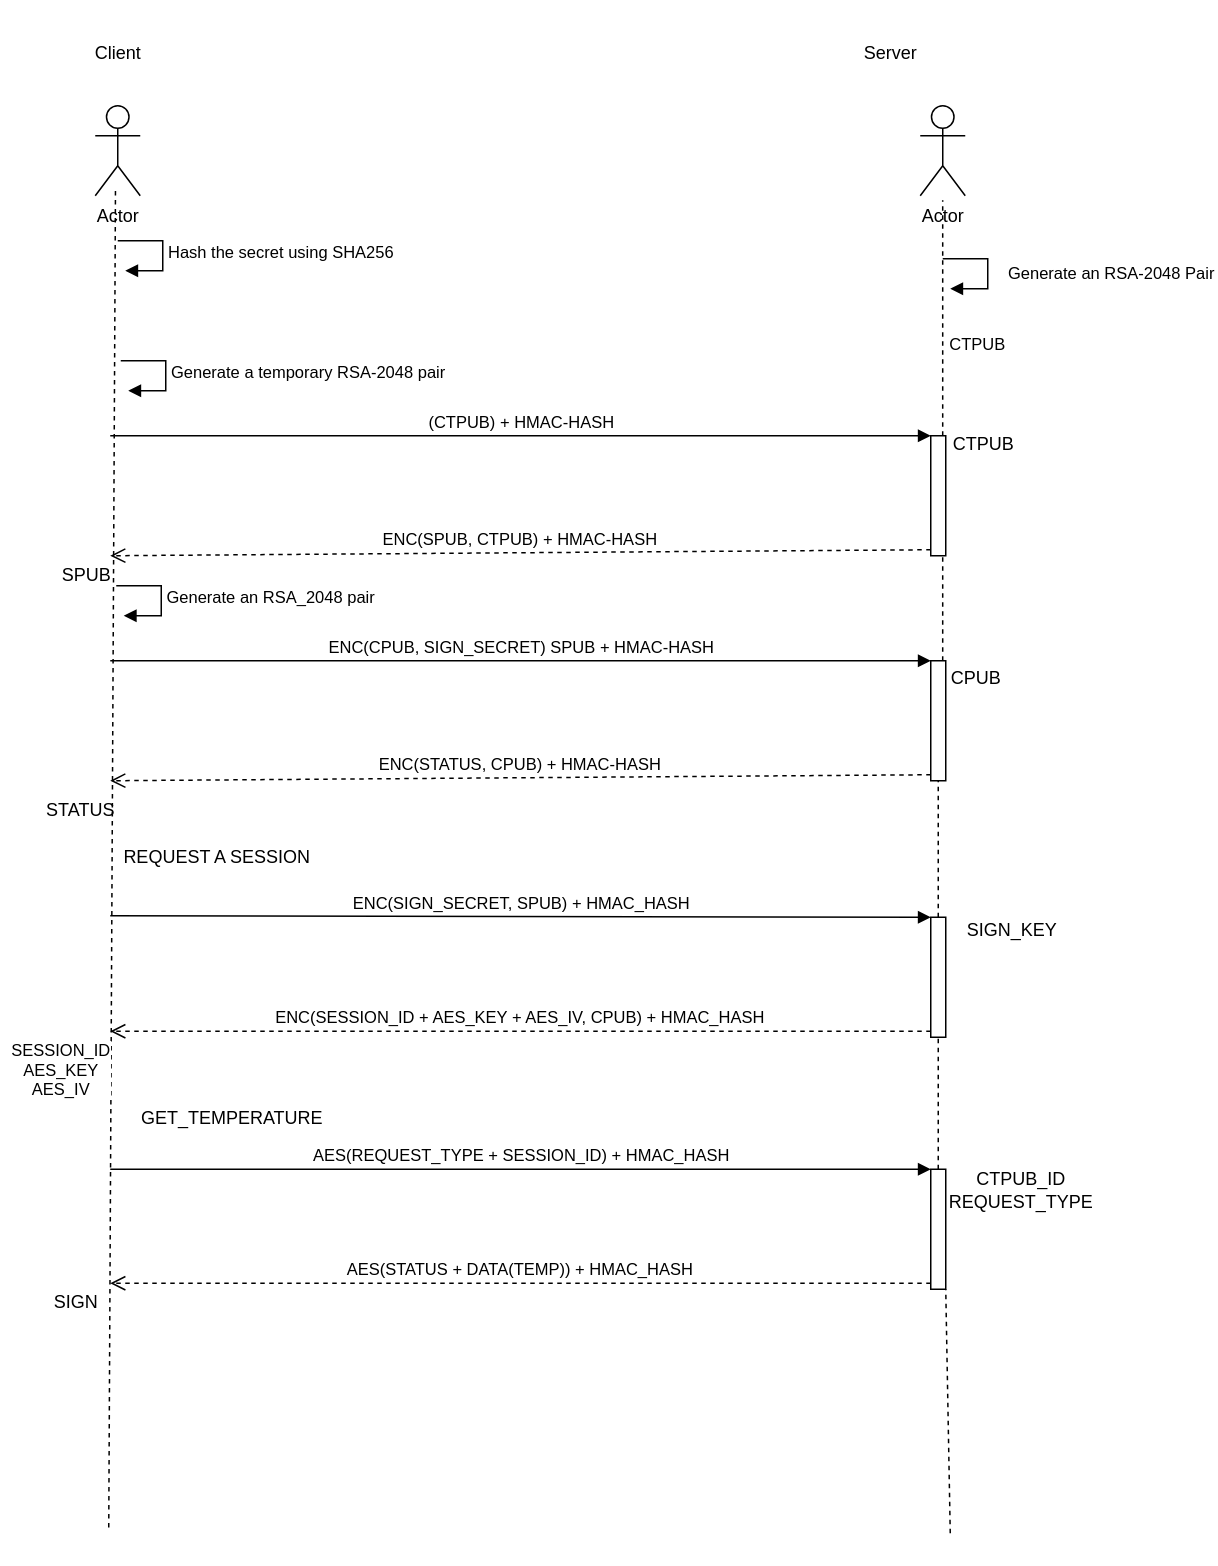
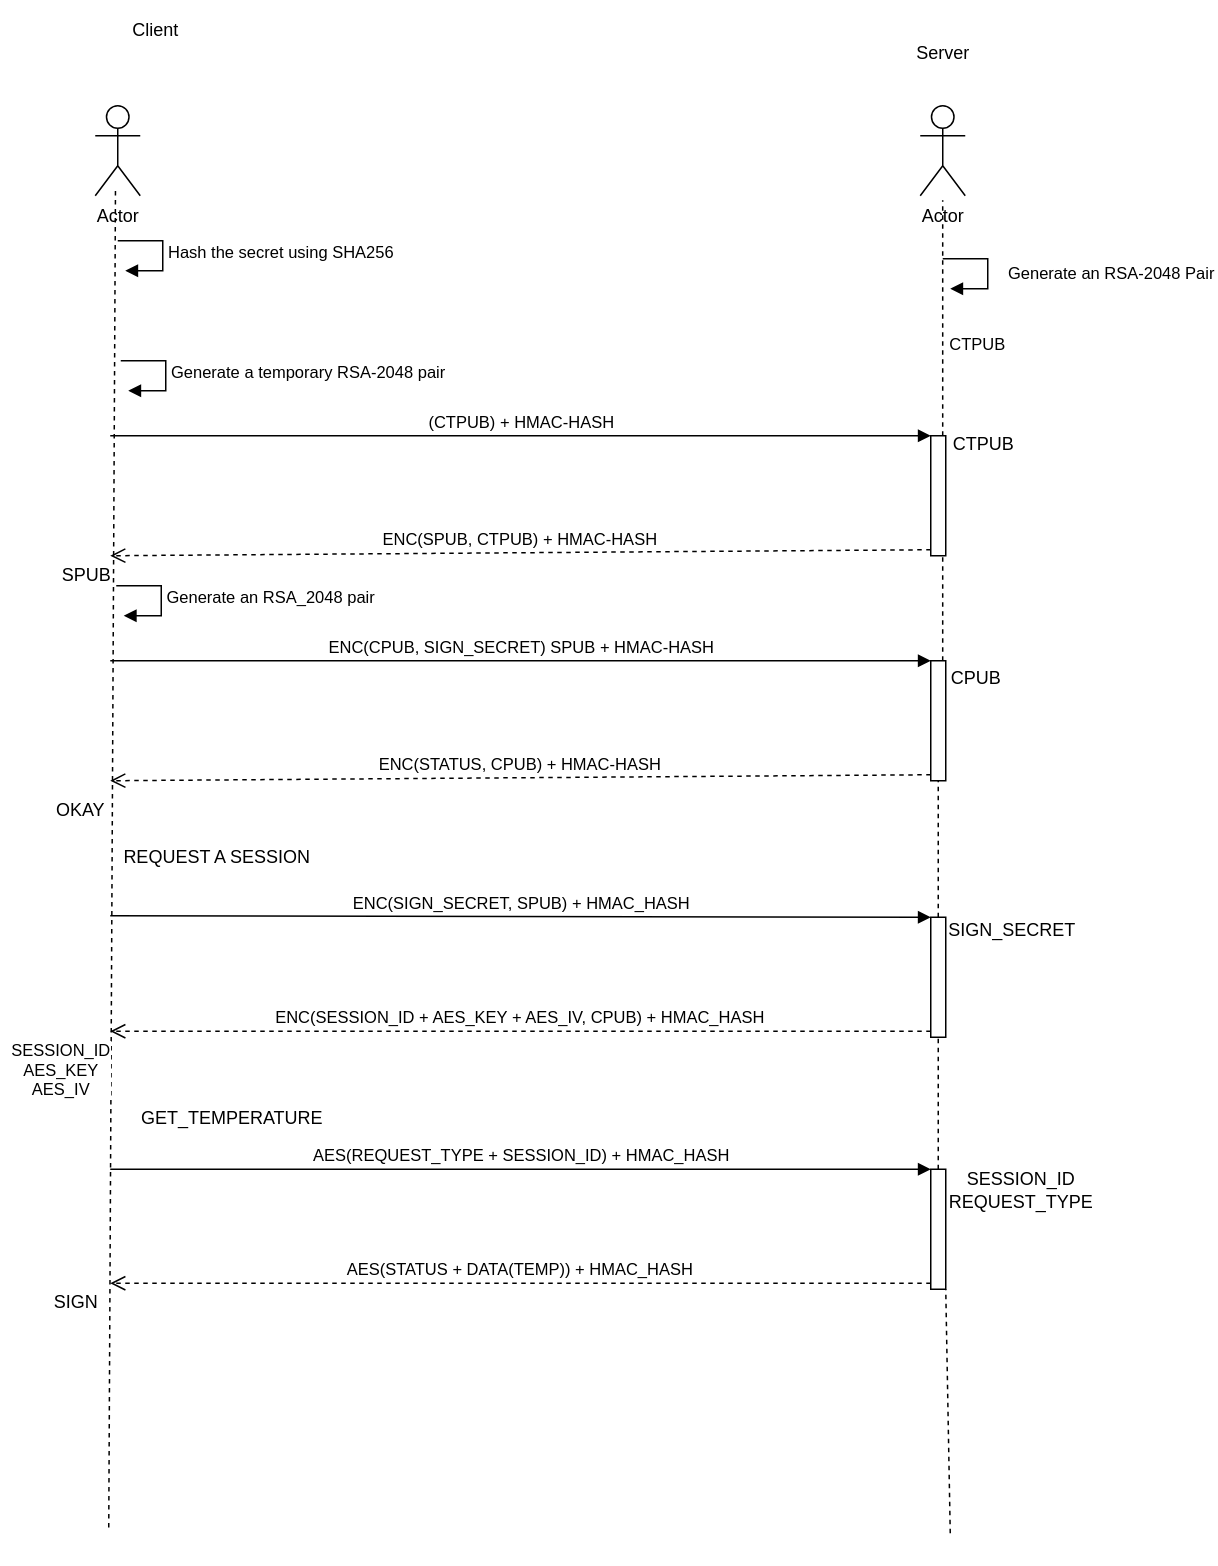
node "Client": moved (118, 53) -> (155, 31)
node "Server": moved (890, 53) -> (943, 53)
node "STATUS": label "STATUS" -> "OKAY"
node "SIGN_KEY": label "SIGN_KEY" -> "SIGN_SECRET"
node "CTPUB_ID REQUEST_TYPE": label "CTPUB_ID REQUEST_TYPE" -> "SESSION_ID REQUEST_TYPE"
